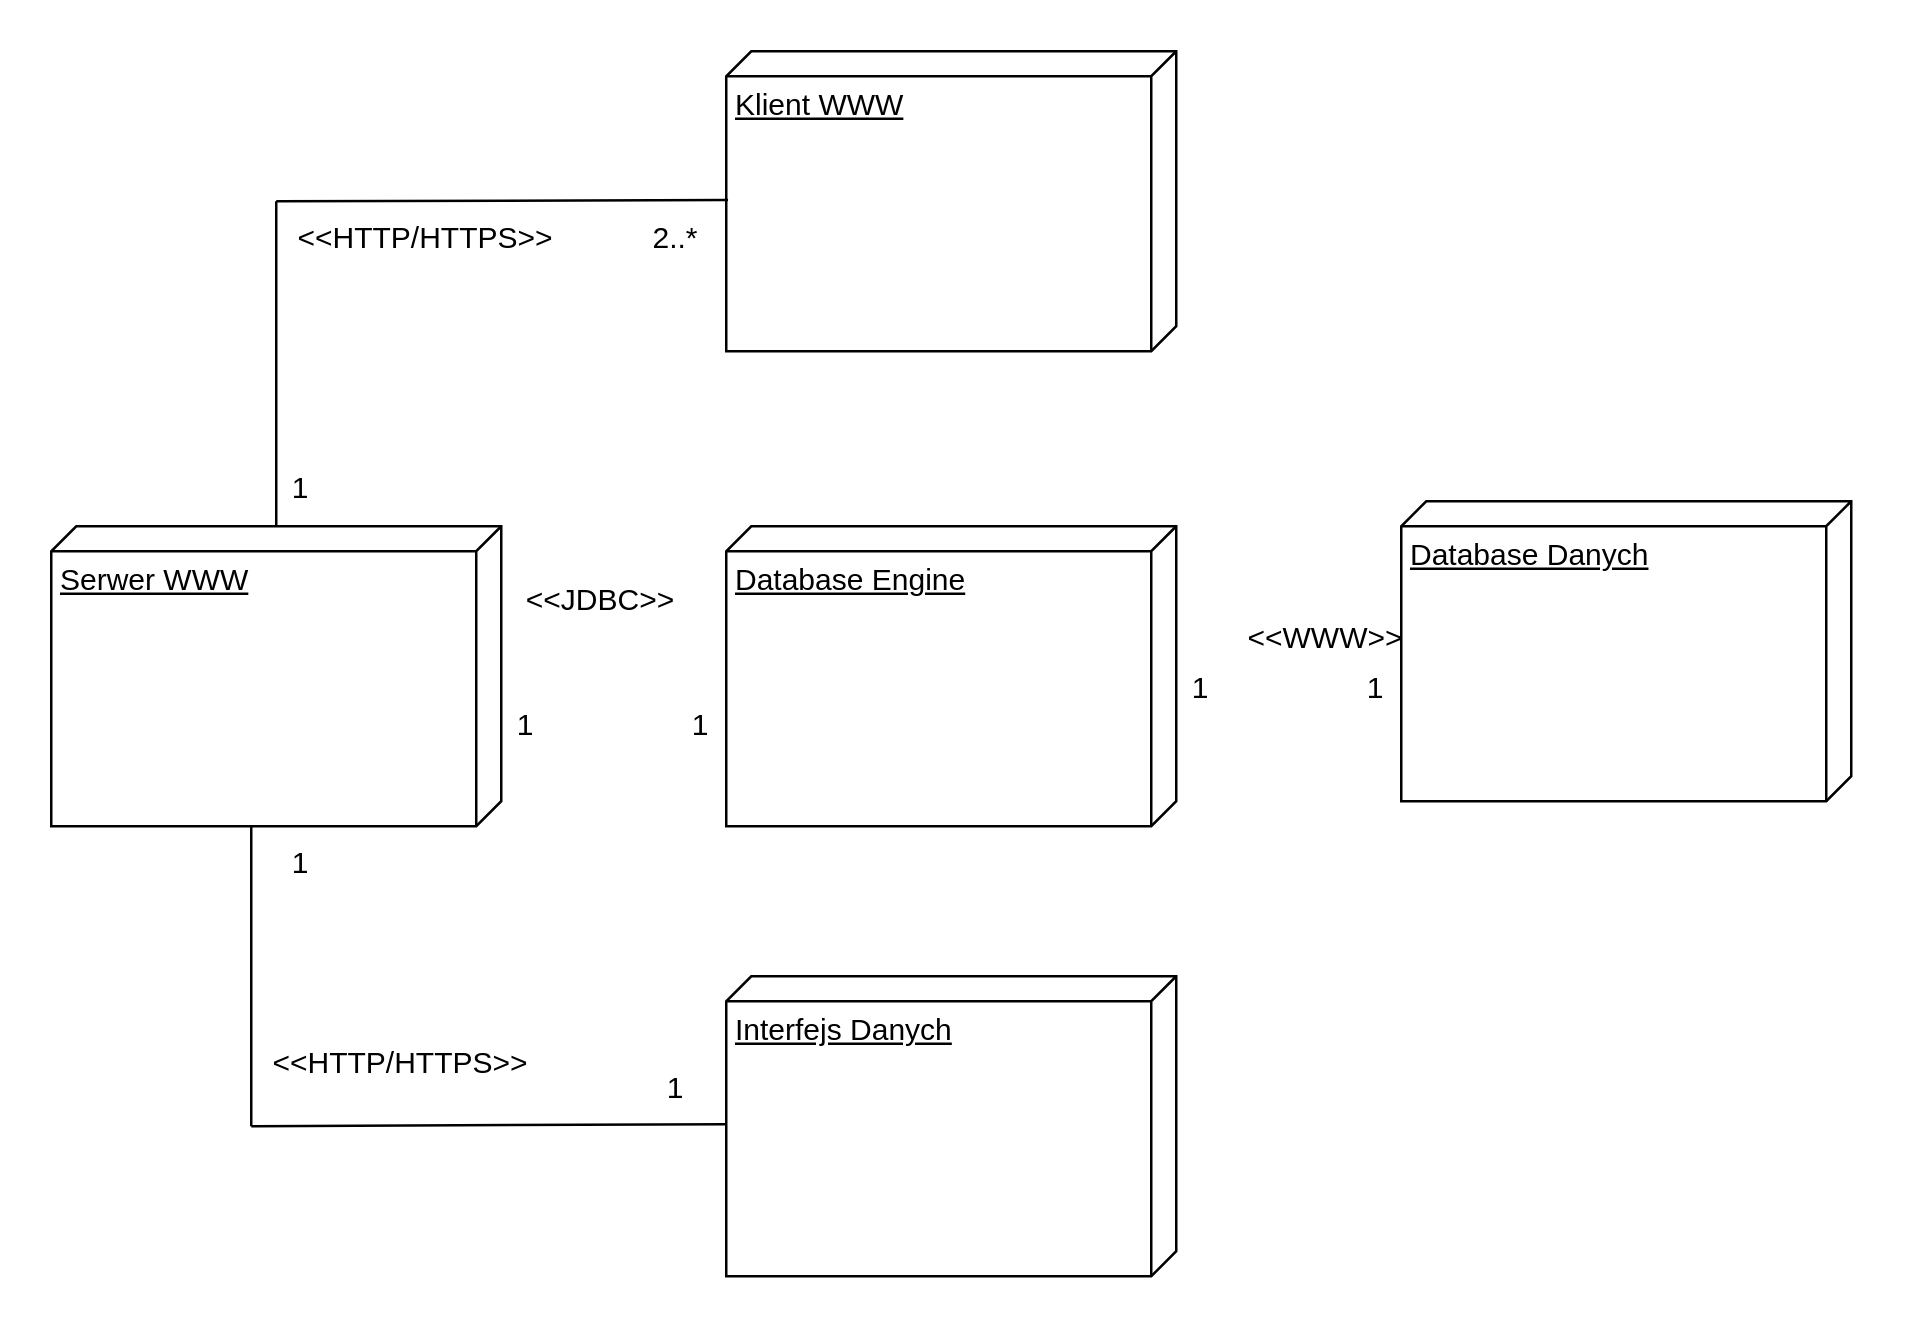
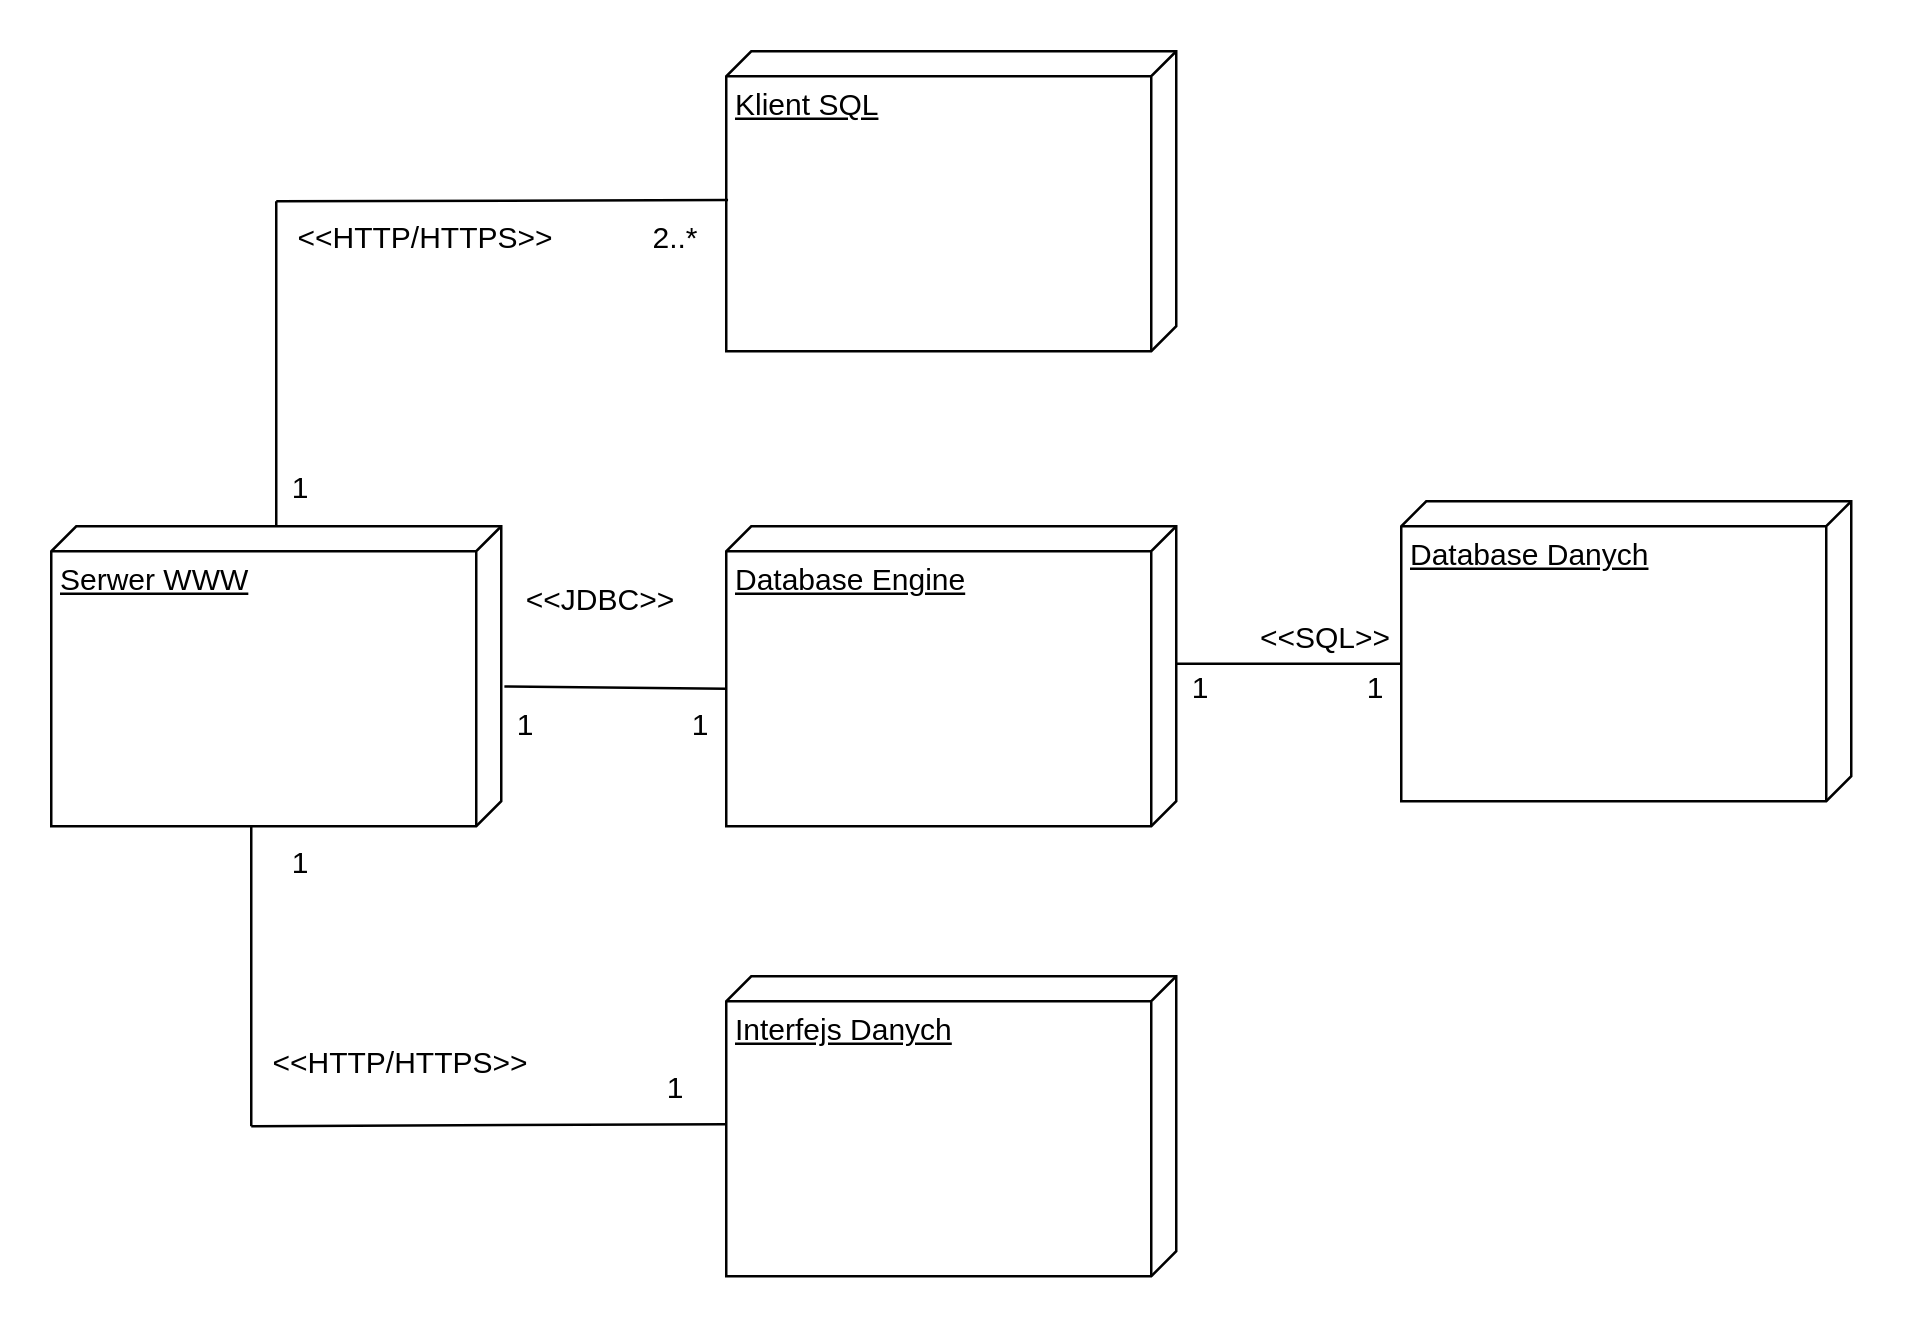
node "Klient WWW": label "Klient WWW" -> "Klient SQL"
node "<<WWW>>": label "<<WWW>>" -> "<<SQL>>"
edge "Database Danych" -- "Database Engine": added
edge "Serwer WWW" -- "Database Engine": added
